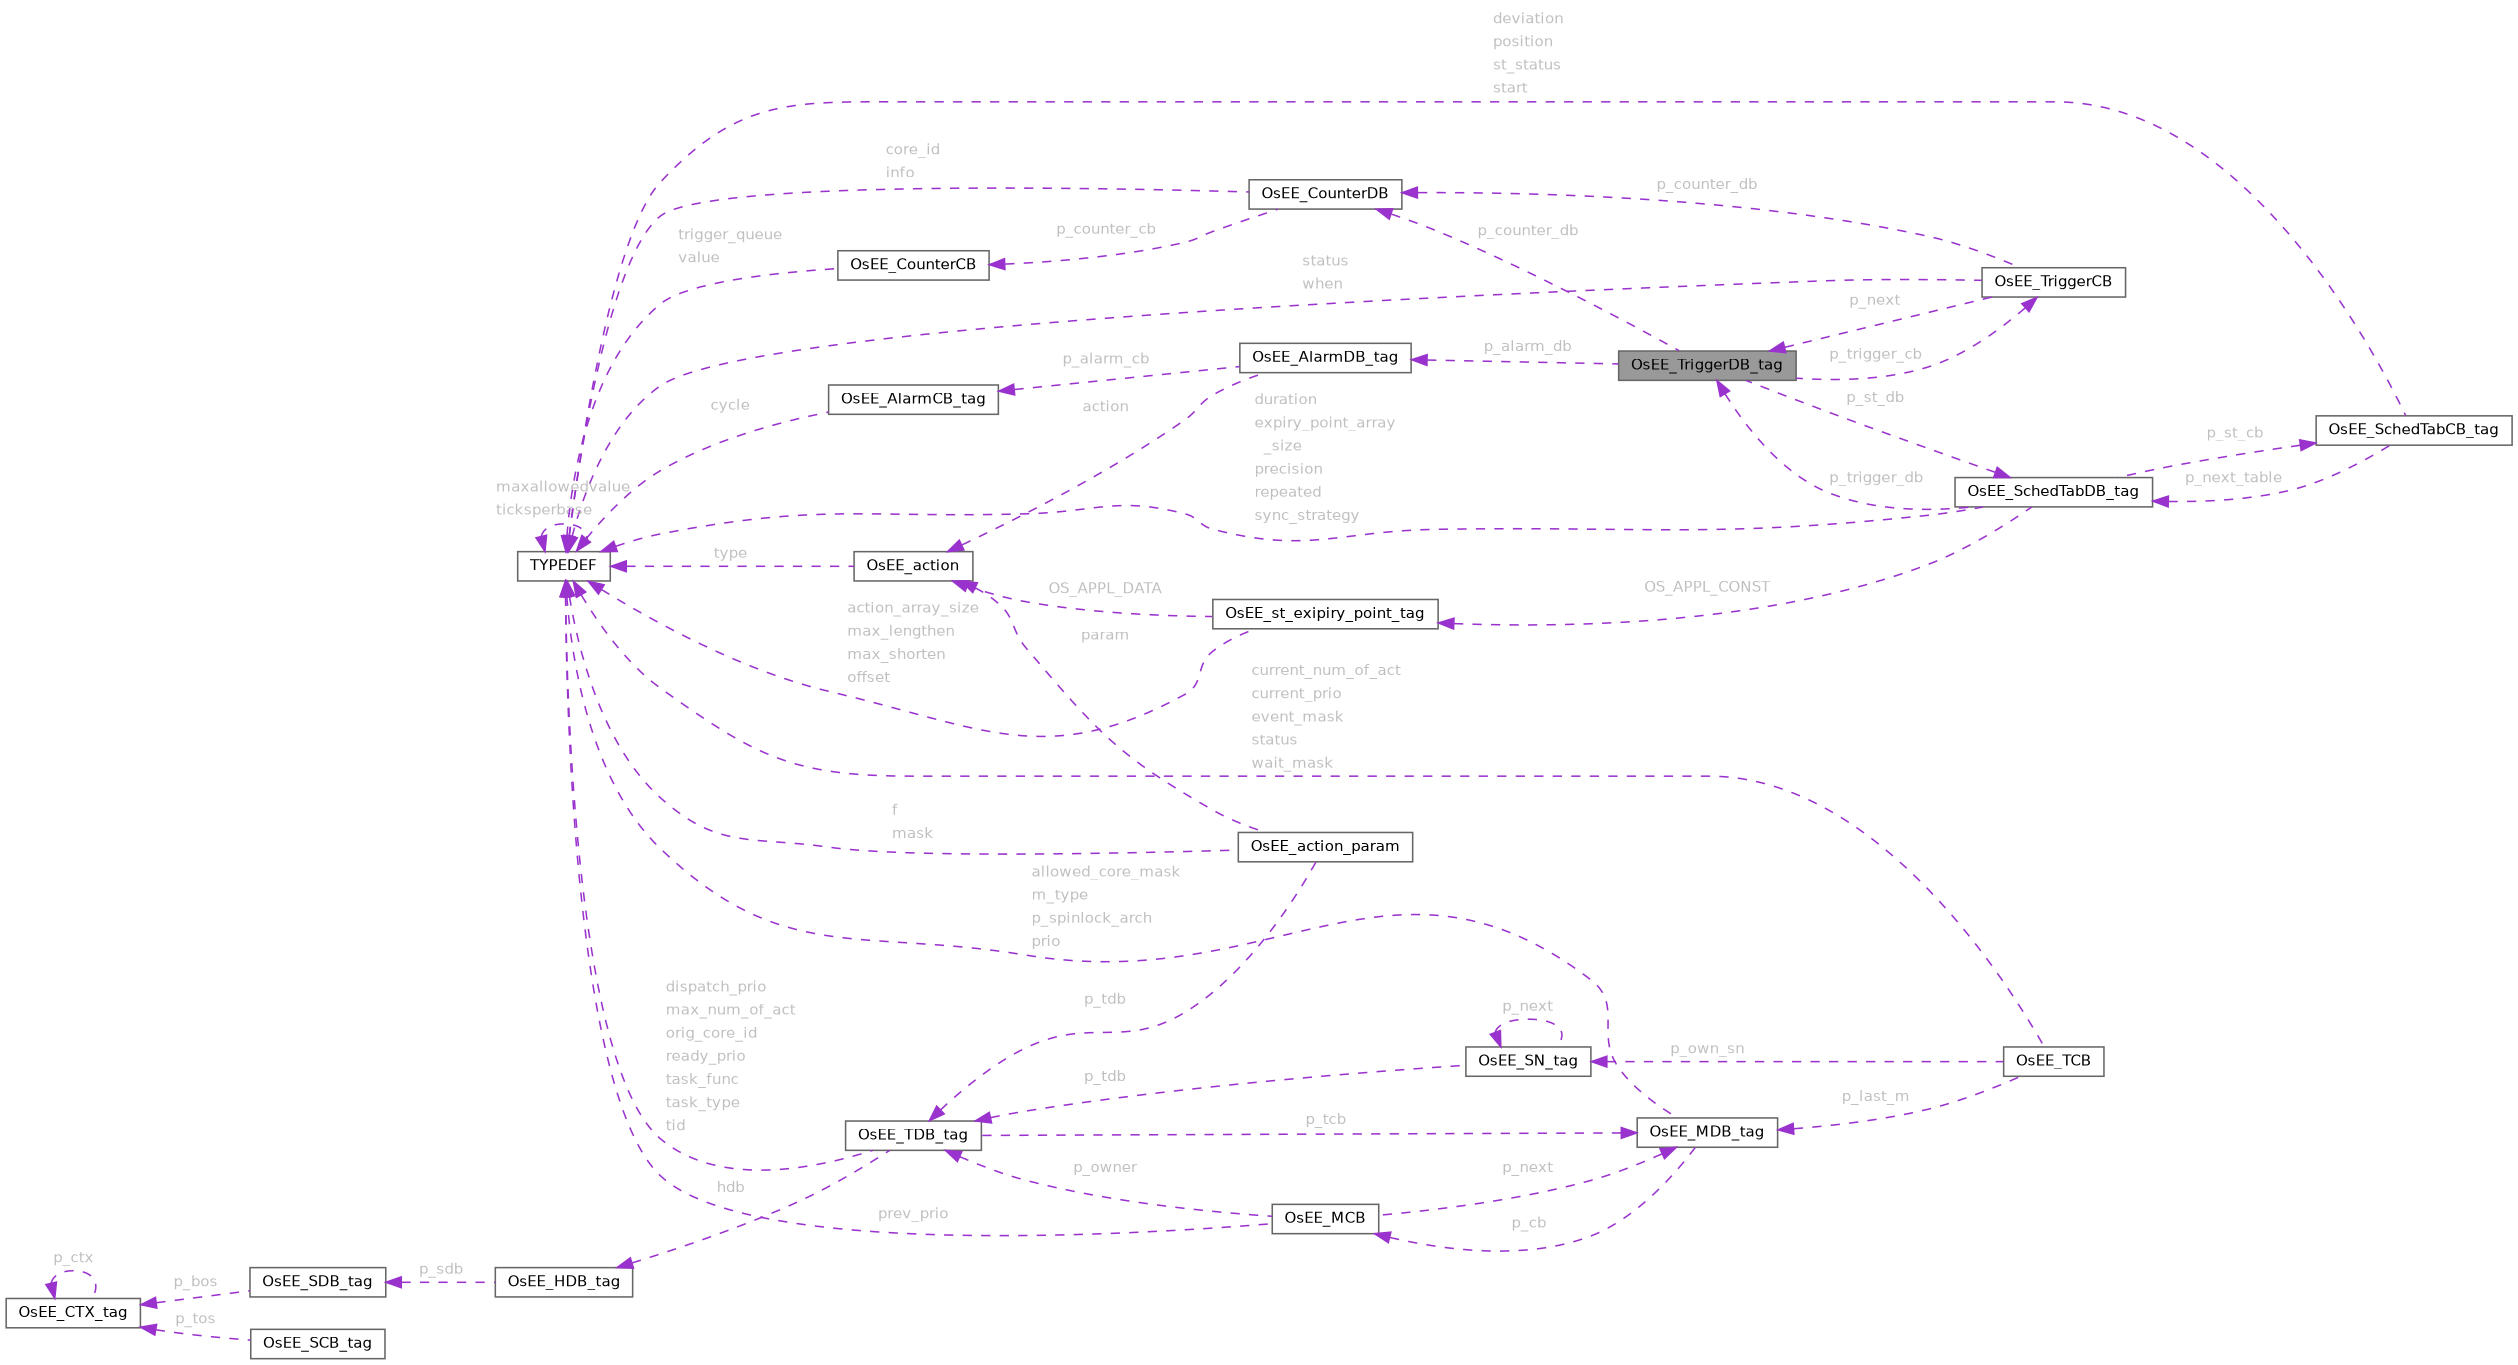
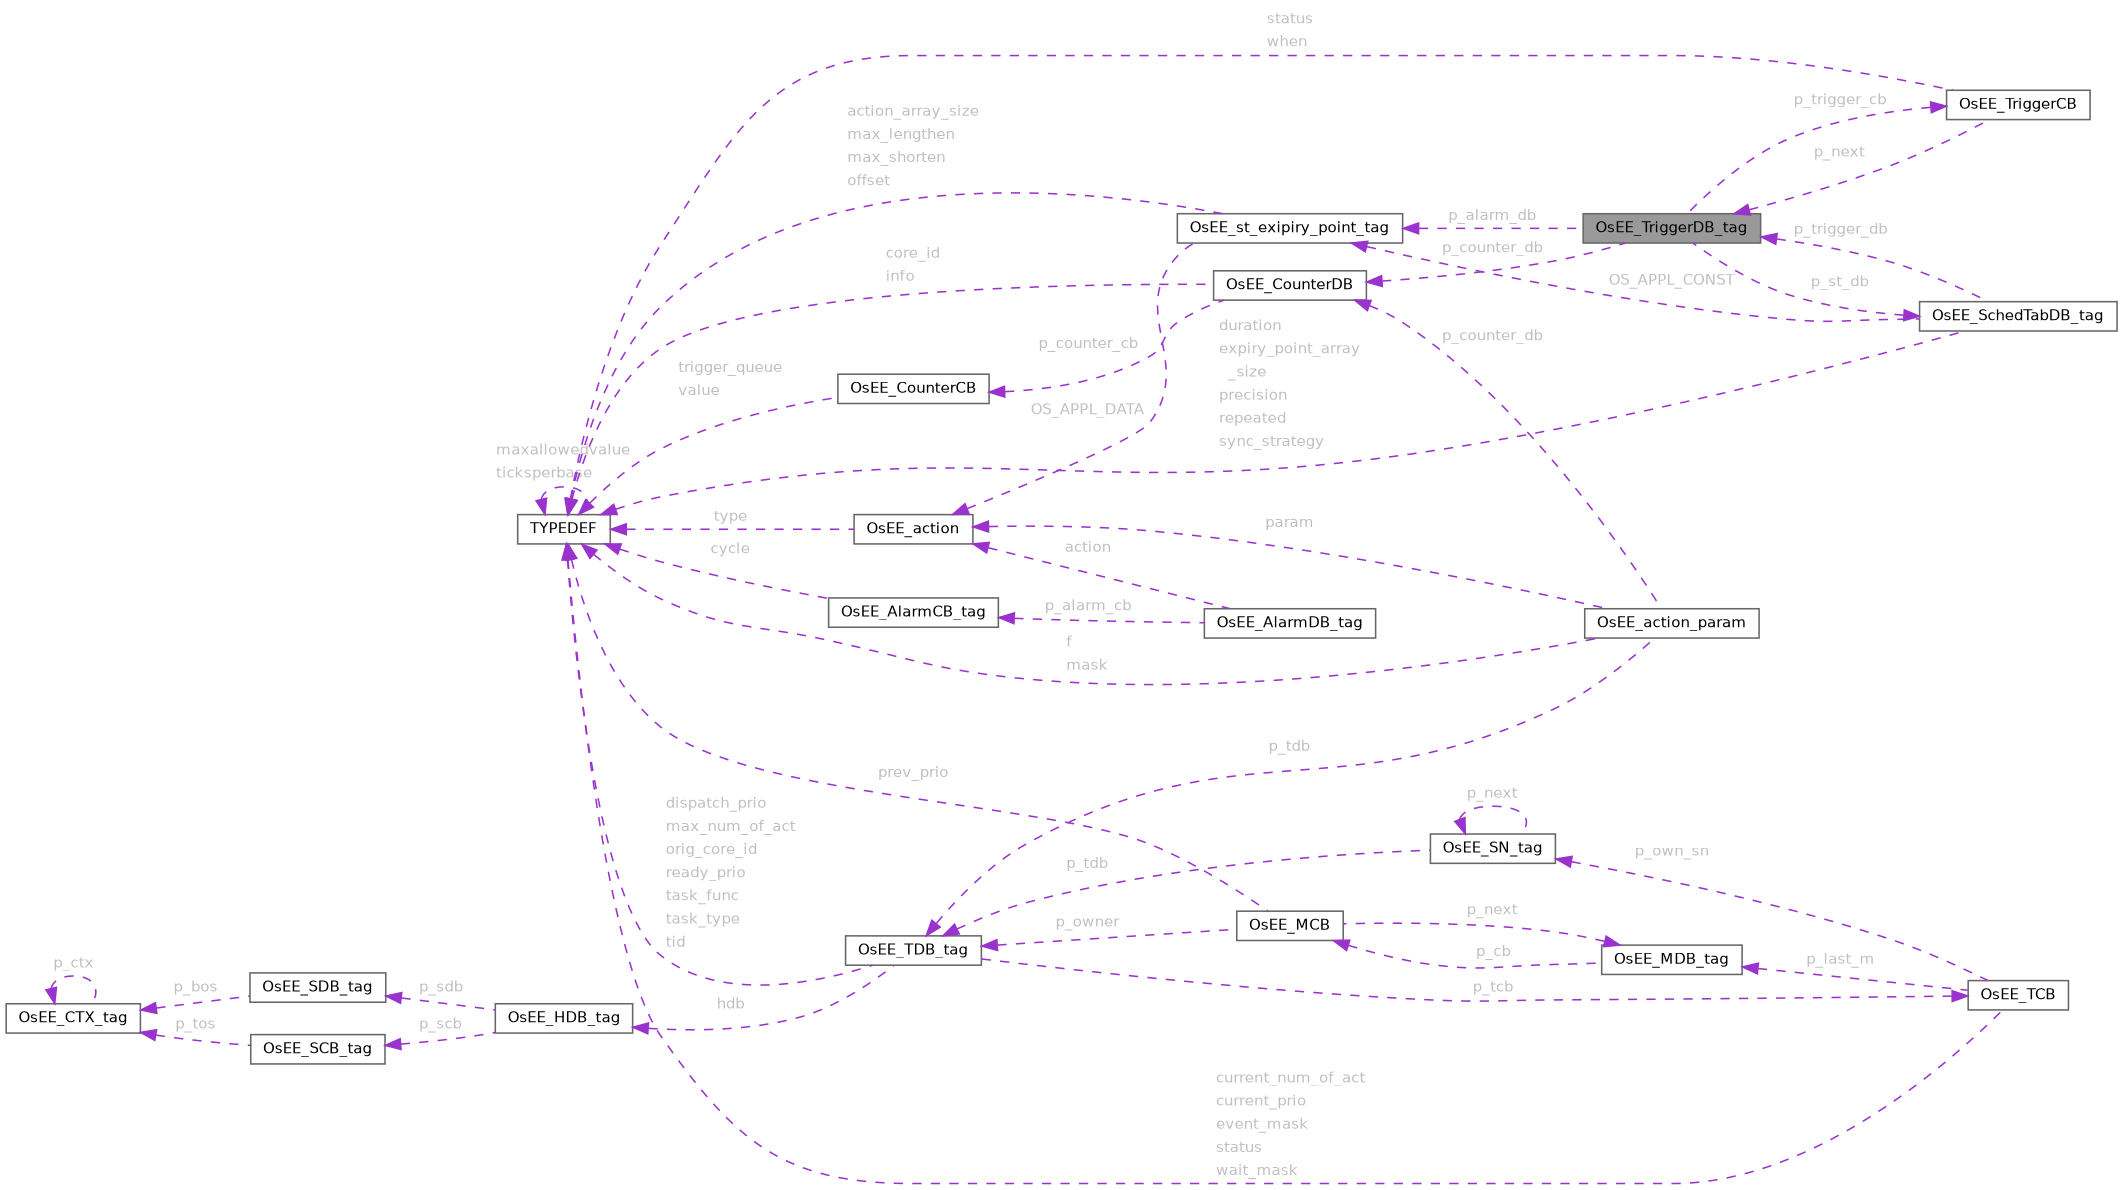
edge "OsEE_TriggerCB" -> "OsEE_CounterDB": now "OsEE_action_param" -> "OsEE_CounterDB"
edge "OsEE_TriggerDB_tag" -> "OsEE_AlarmDB_tag": now "OsEE_TriggerDB_tag" -> "OsEE_st_exipiry_point_tag"
node "OsEE_SchedTabCB_tag": removed
edge "OsEE_MDB_tag" -> "TYPEDEF": removed, label "allowed_core_mask m_type p_spinlock_arch prio"
edge "OsEE_HDB_tag" -> "OsEE_SCB_tag": added, label "p_scb"
edge "OsEE_TDB_tag" -> "OsEE_MDB_tag": now "OsEE_TDB_tag" -> "OsEE_TCB"
